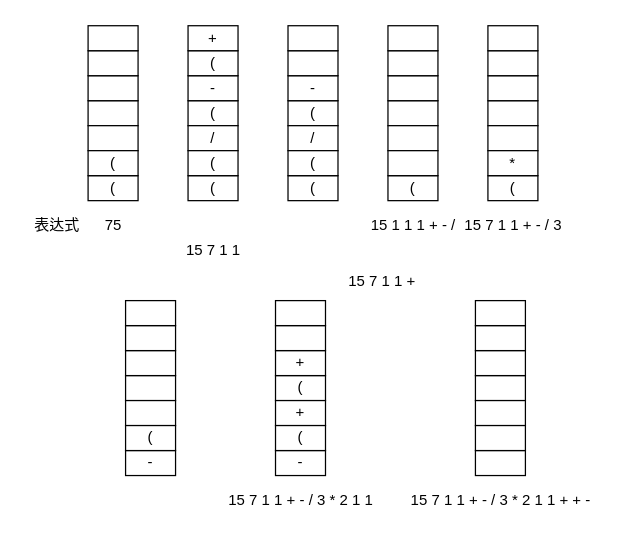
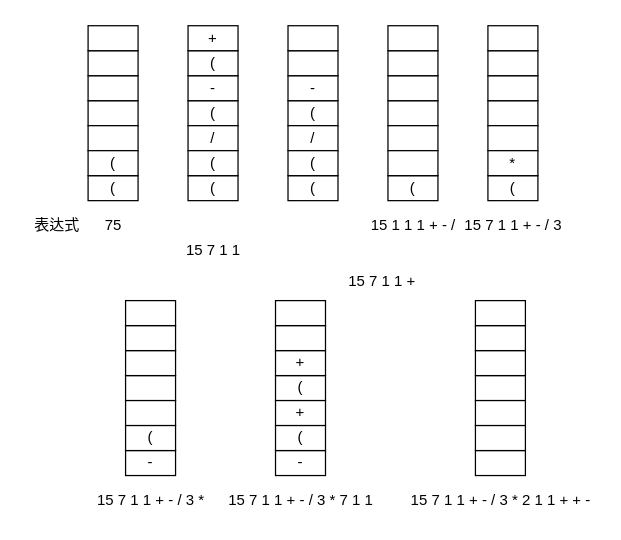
node "15 7 1 1 + - / 3 *": added
node "15 7 1 1 + - / 3 * 2 1 1": label "15 7 1 1 + - / 3 * 2 1 1" -> "15 7 1 1 + - / 3 * 7 1 1"
